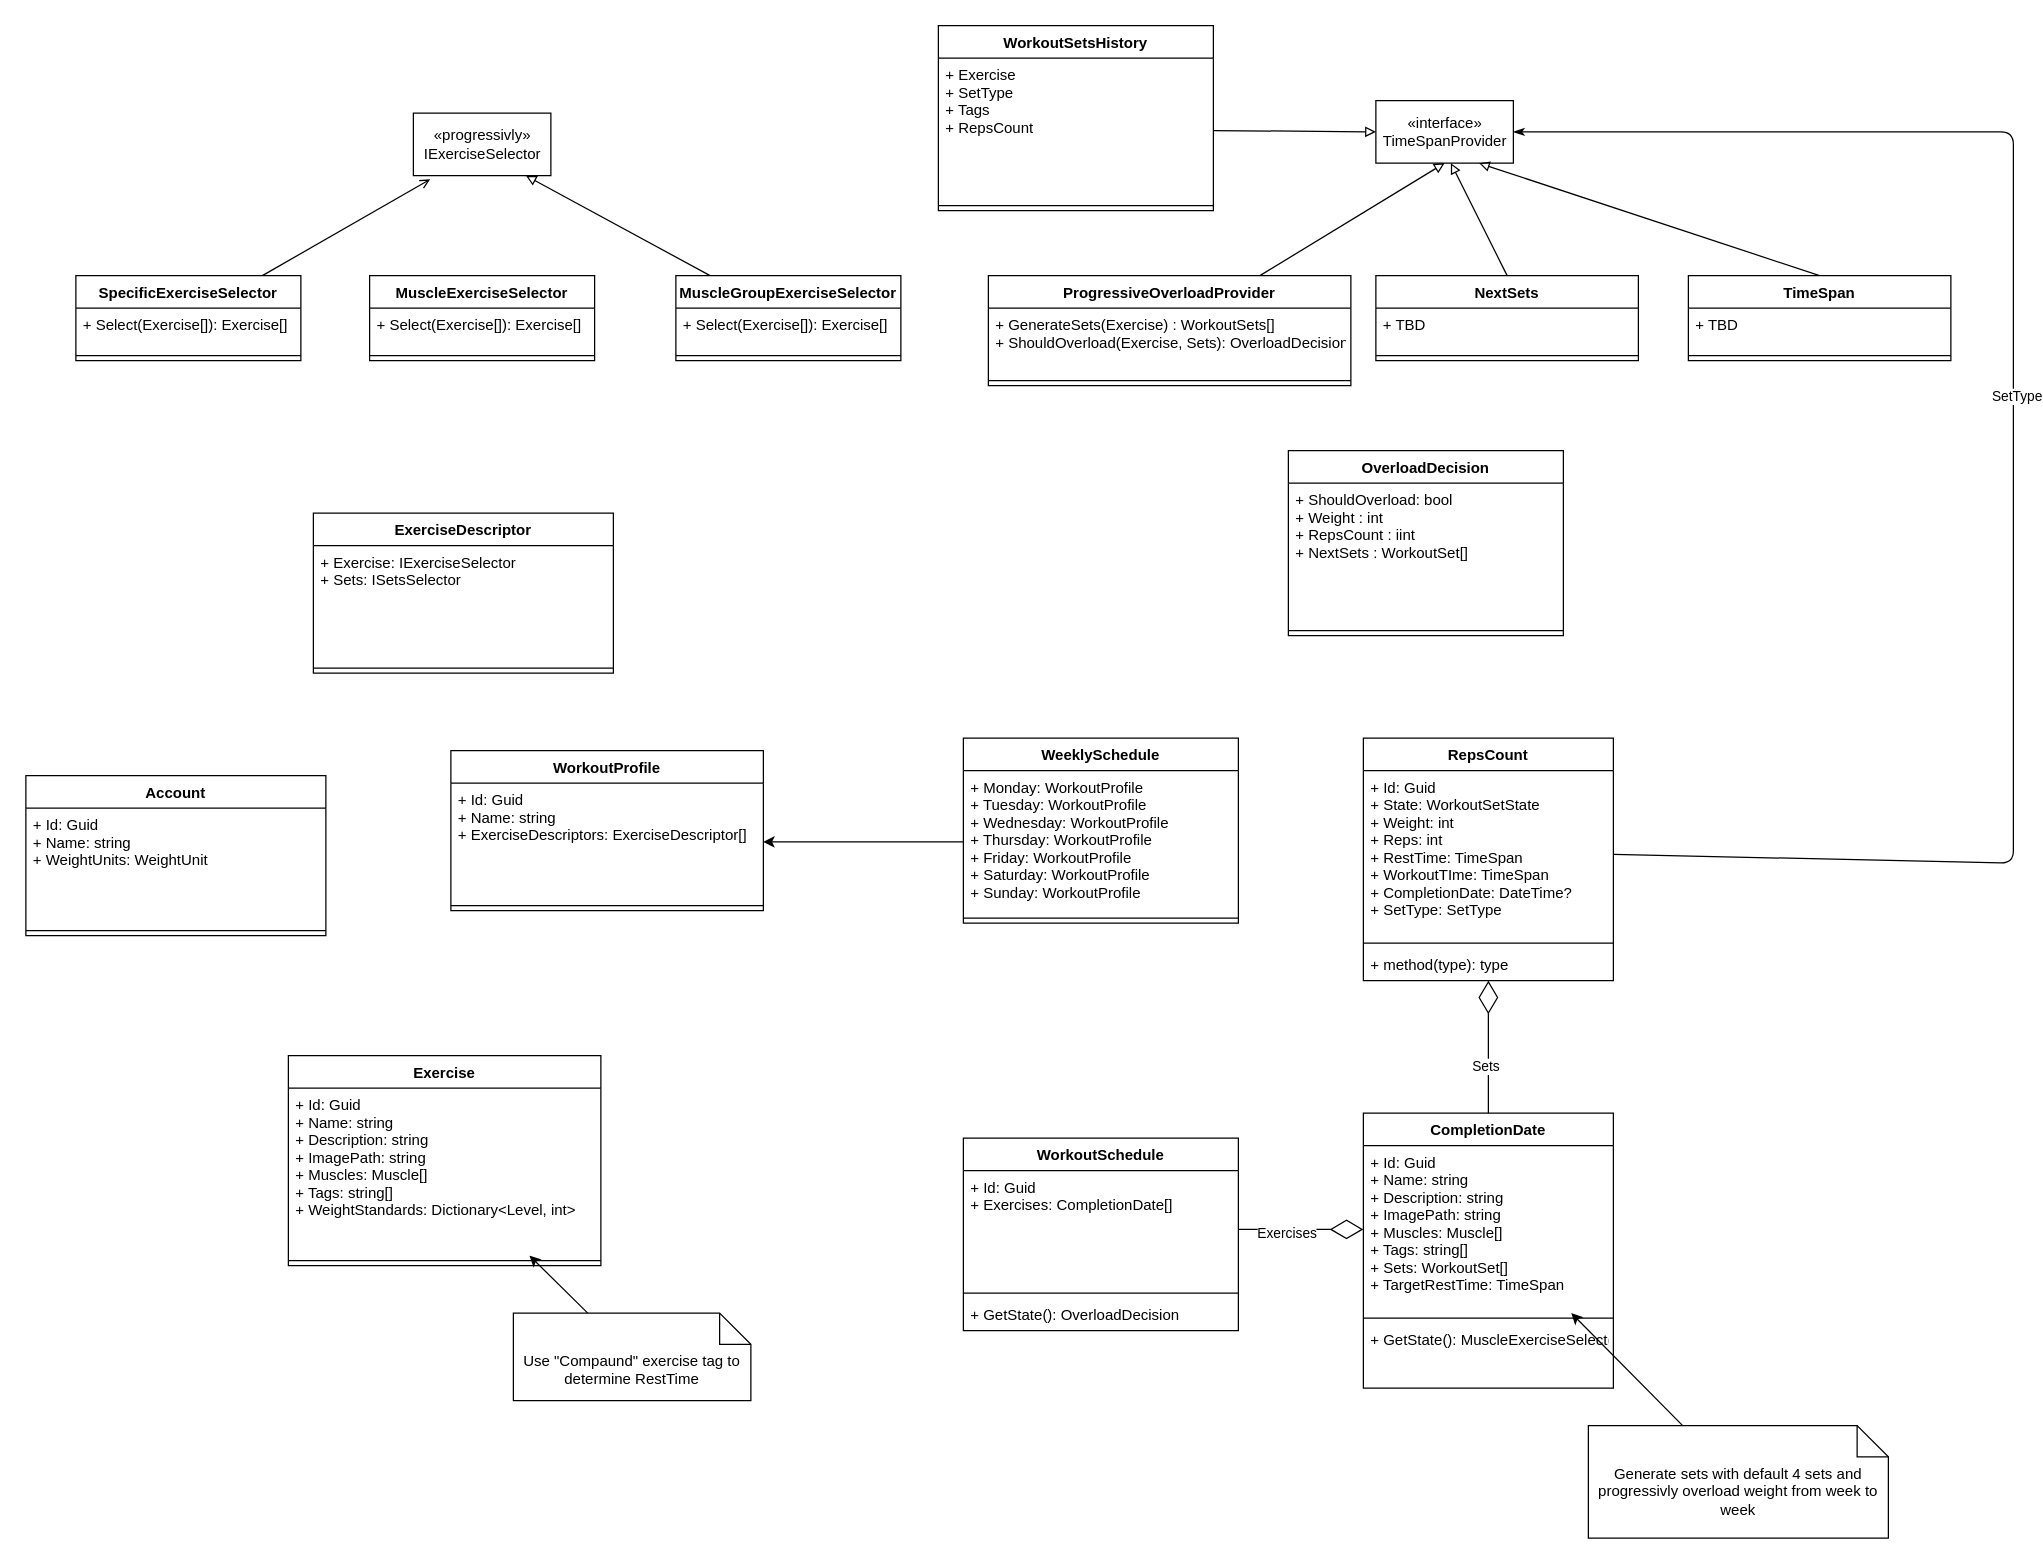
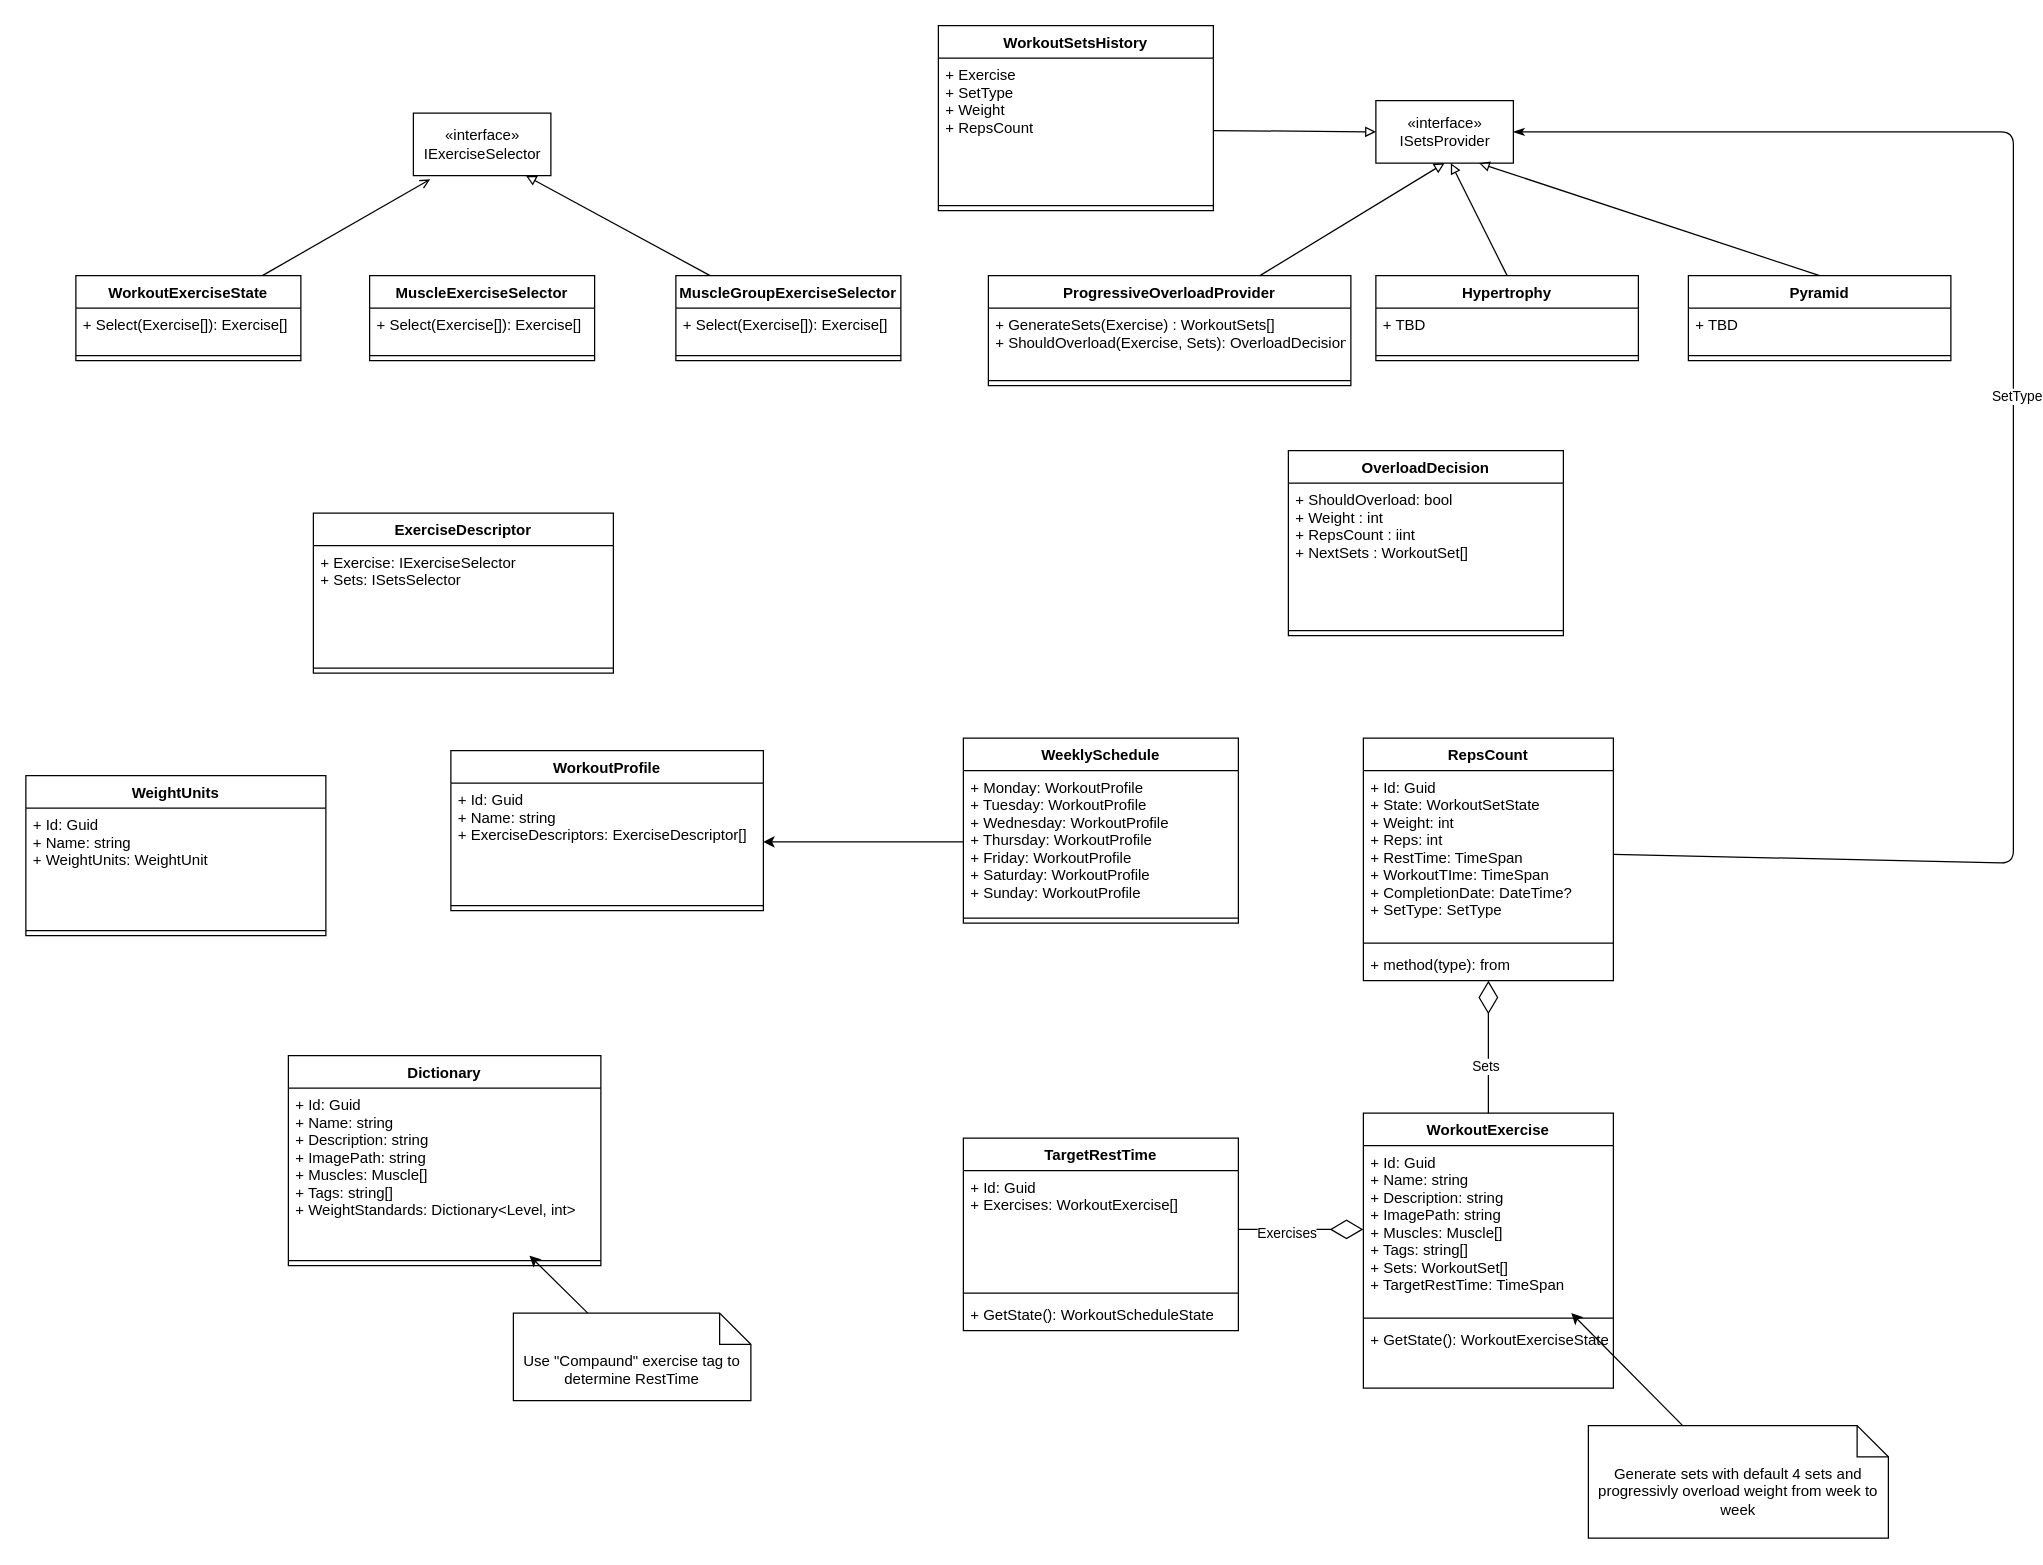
node "+ Exercise + SetType + Tags + RepsCount": label "+ Exercise + SetType + Tags + RepsCount" -> "+ Exercise + SetType + Weight + RepsCount"
node "«interface» TimeSpanProvider": label "«interface» TimeSpanProvider" -> "«interface» ISetsProvider"
node "«progressivly» IExerciseSelector": label "«progressivly» IExerciseSelector" -> "«interface» IExerciseSelector"
node "SpecificExerciseSelector": label "SpecificExerciseSelector" -> "WorkoutExerciseState"
node "NextSets": label "NextSets" -> "Hypertrophy"
node "TimeSpan": label "TimeSpan" -> "Pyramid"
node "Account": label "Account" -> "WeightUnits"
node "+ method(type): type": label "+ method(type): type" -> "+ method(type): from"
node "Exercise": label "Exercise" -> "Dictionary"
node "CompletionDate": label "CompletionDate" -> "WorkoutExercise"
node "WorkoutSchedule": label "WorkoutSchedule" -> "TargetRestTime"
node "+ Id: Guid + Exercises: CompletionDate[]": label "+ Id: Guid + Exercises: CompletionDate[]" -> "+ Id: Guid + Exercises: WorkoutExercise[]"
node "+ GetState(): OverloadDecision": label "+ GetState(): OverloadDecision" -> "+ GetState(): WorkoutScheduleState"
node "+ GetState(): MuscleExerciseSelector": label "+ GetState(): MuscleExerciseSelector" -> "+ GetState(): WorkoutExerciseState"
